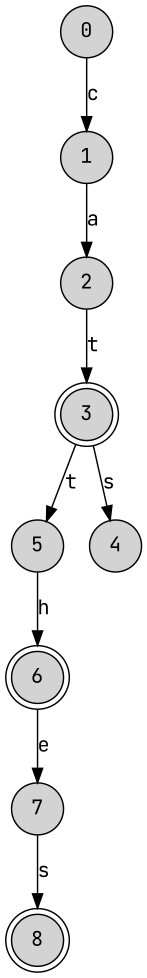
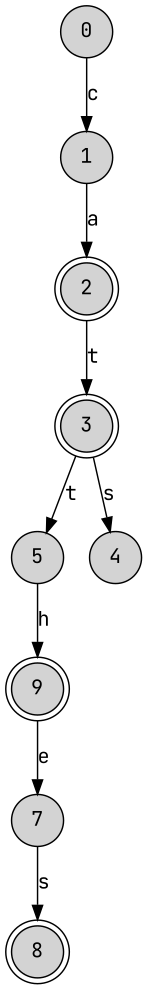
node "2": shape circle -> doublecircle
node "6": label "6" -> "9"
